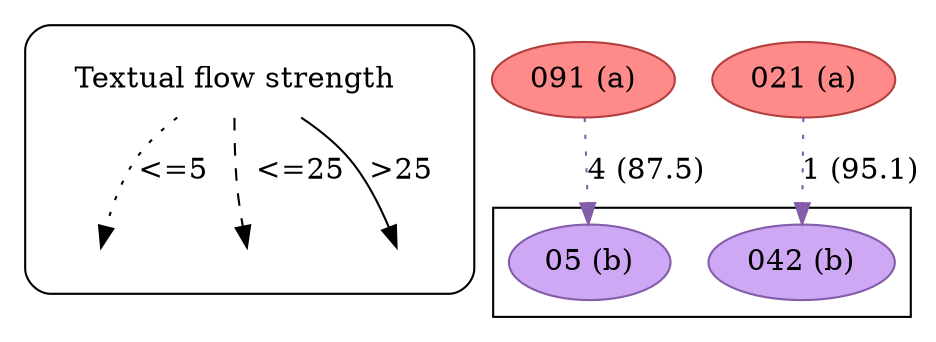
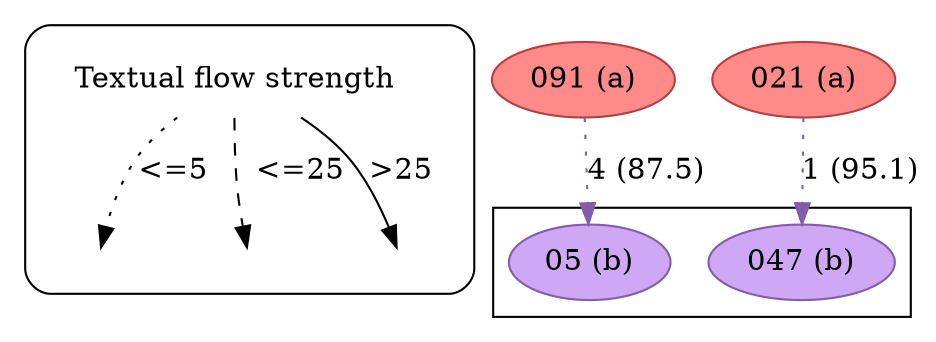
node "042 (b)": label "042 (b)" -> "047 (b)"
